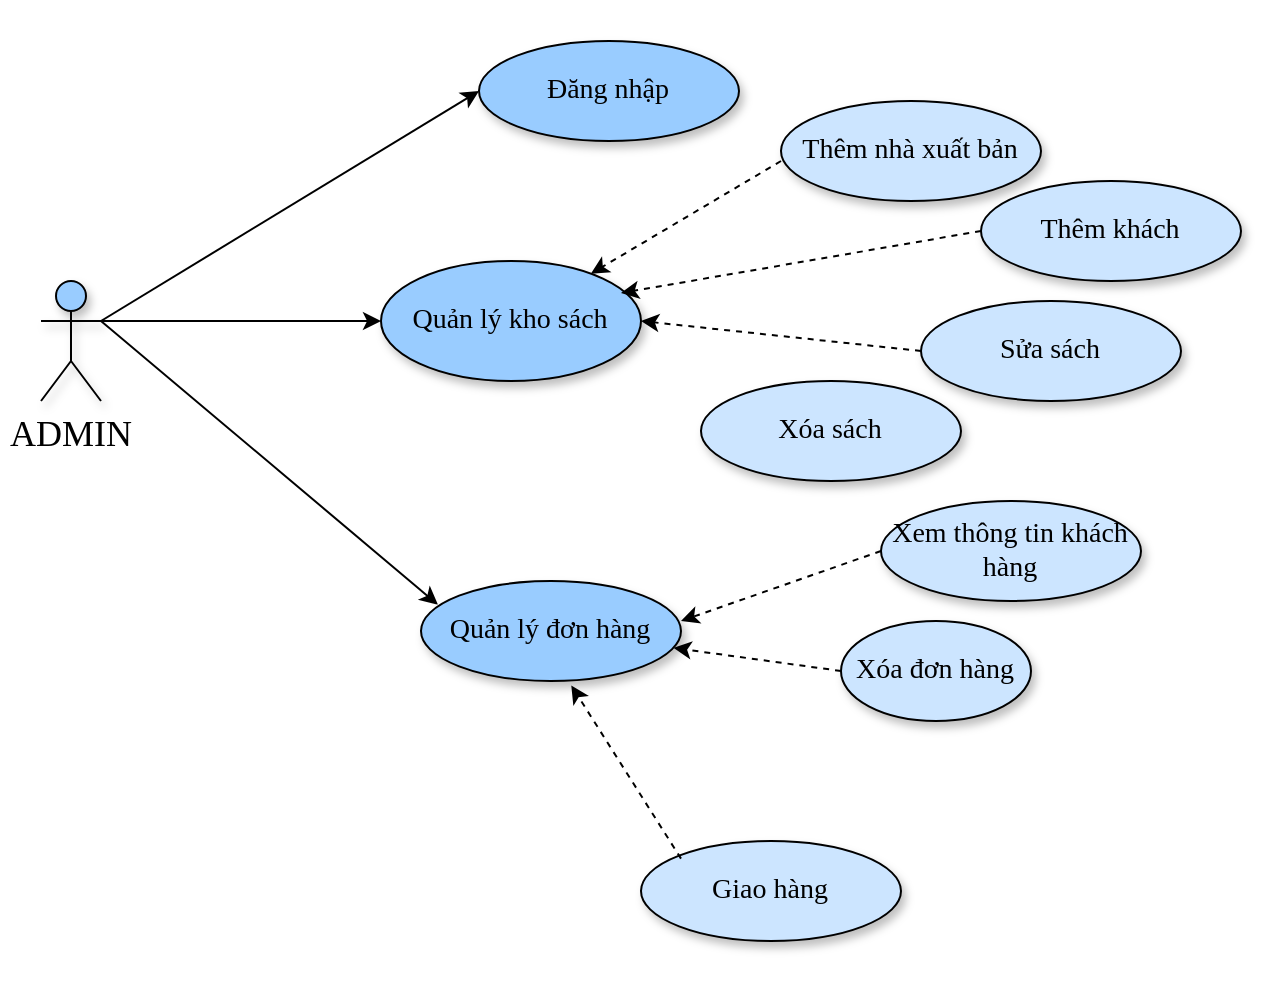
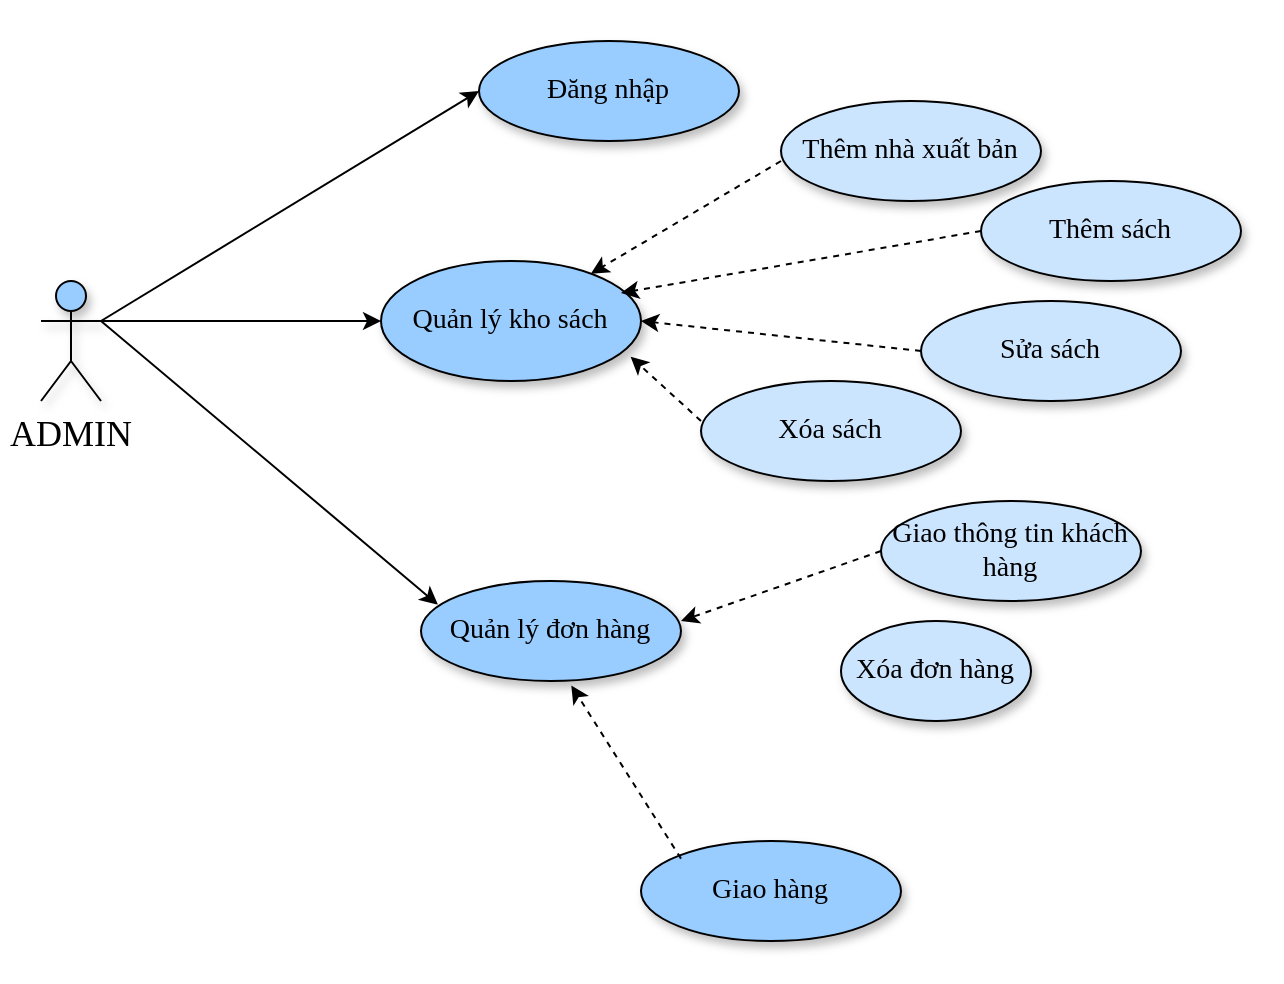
node "Thêm khách": label "Thêm khách" -> "Thêm sách"
edge "Xóa sách" -> "Quản lý kho sách": added
node "Xem thông tin khách hàng": label "Xem thông tin khách hàng" -> "Giao thông tin khách hàng"
edge "Xóa đơn hàng" -> "Quản lý đơn hàng": removed
node "Giao hàng": fillcolor #cce5ff -> #99ccff
